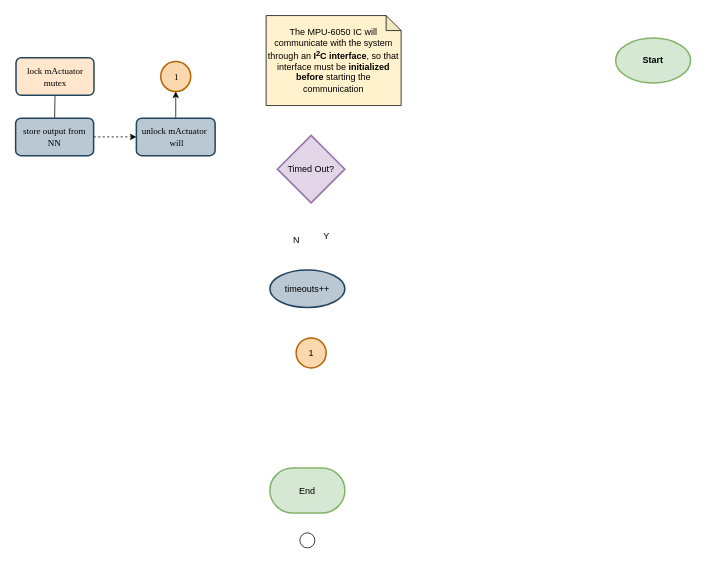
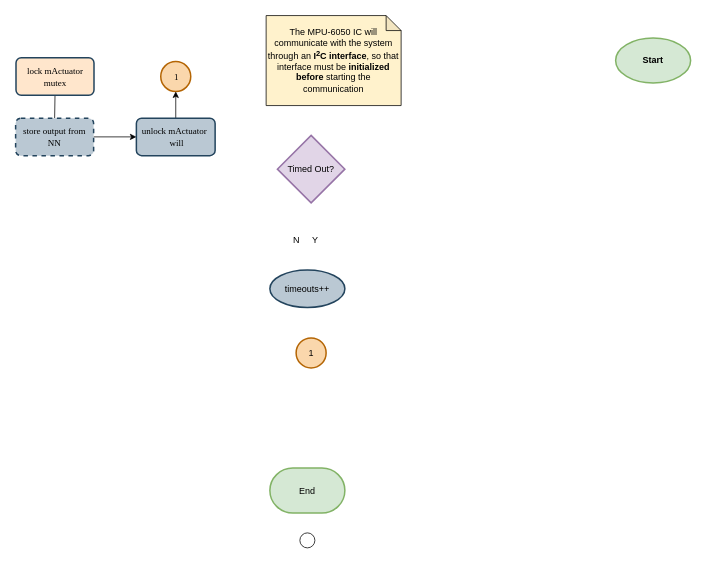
node "store output from NN": style solid -> dashed
edge "store output from NN" -> "unlock mActuator will": style dashed -> solid
node "Y": moved (326, 237) -> (315, 240)
